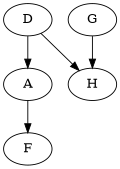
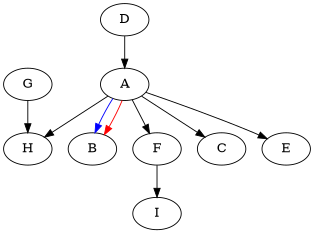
edge "D" -> "H": now "A" -> "H"
node "B": added
node "C": added
node "E": added
node "I": added
